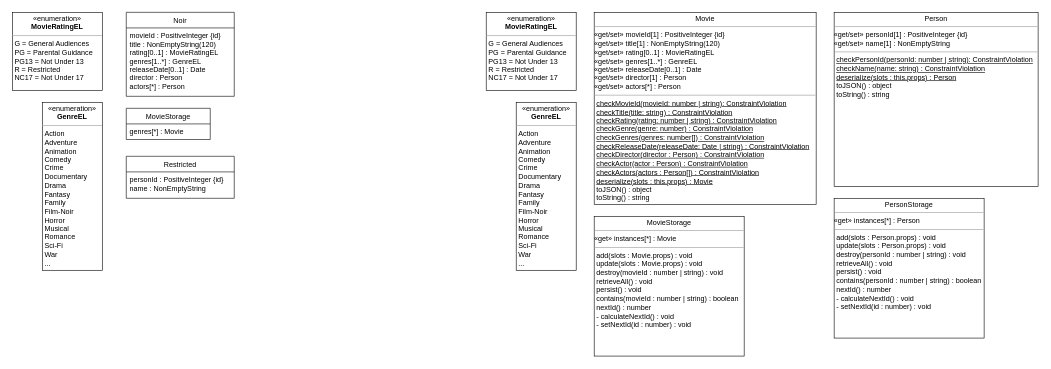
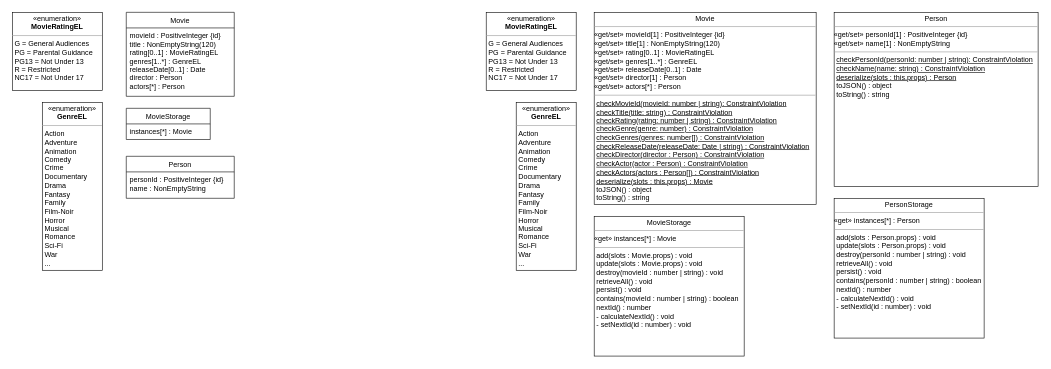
node "Noir": label "Noir" -> "Movie"
node "genres[*] : Movie": label "genres[*] : Movie" -> "instances[*] : Movie"
node "Restricted": label "Restricted" -> "Person"
